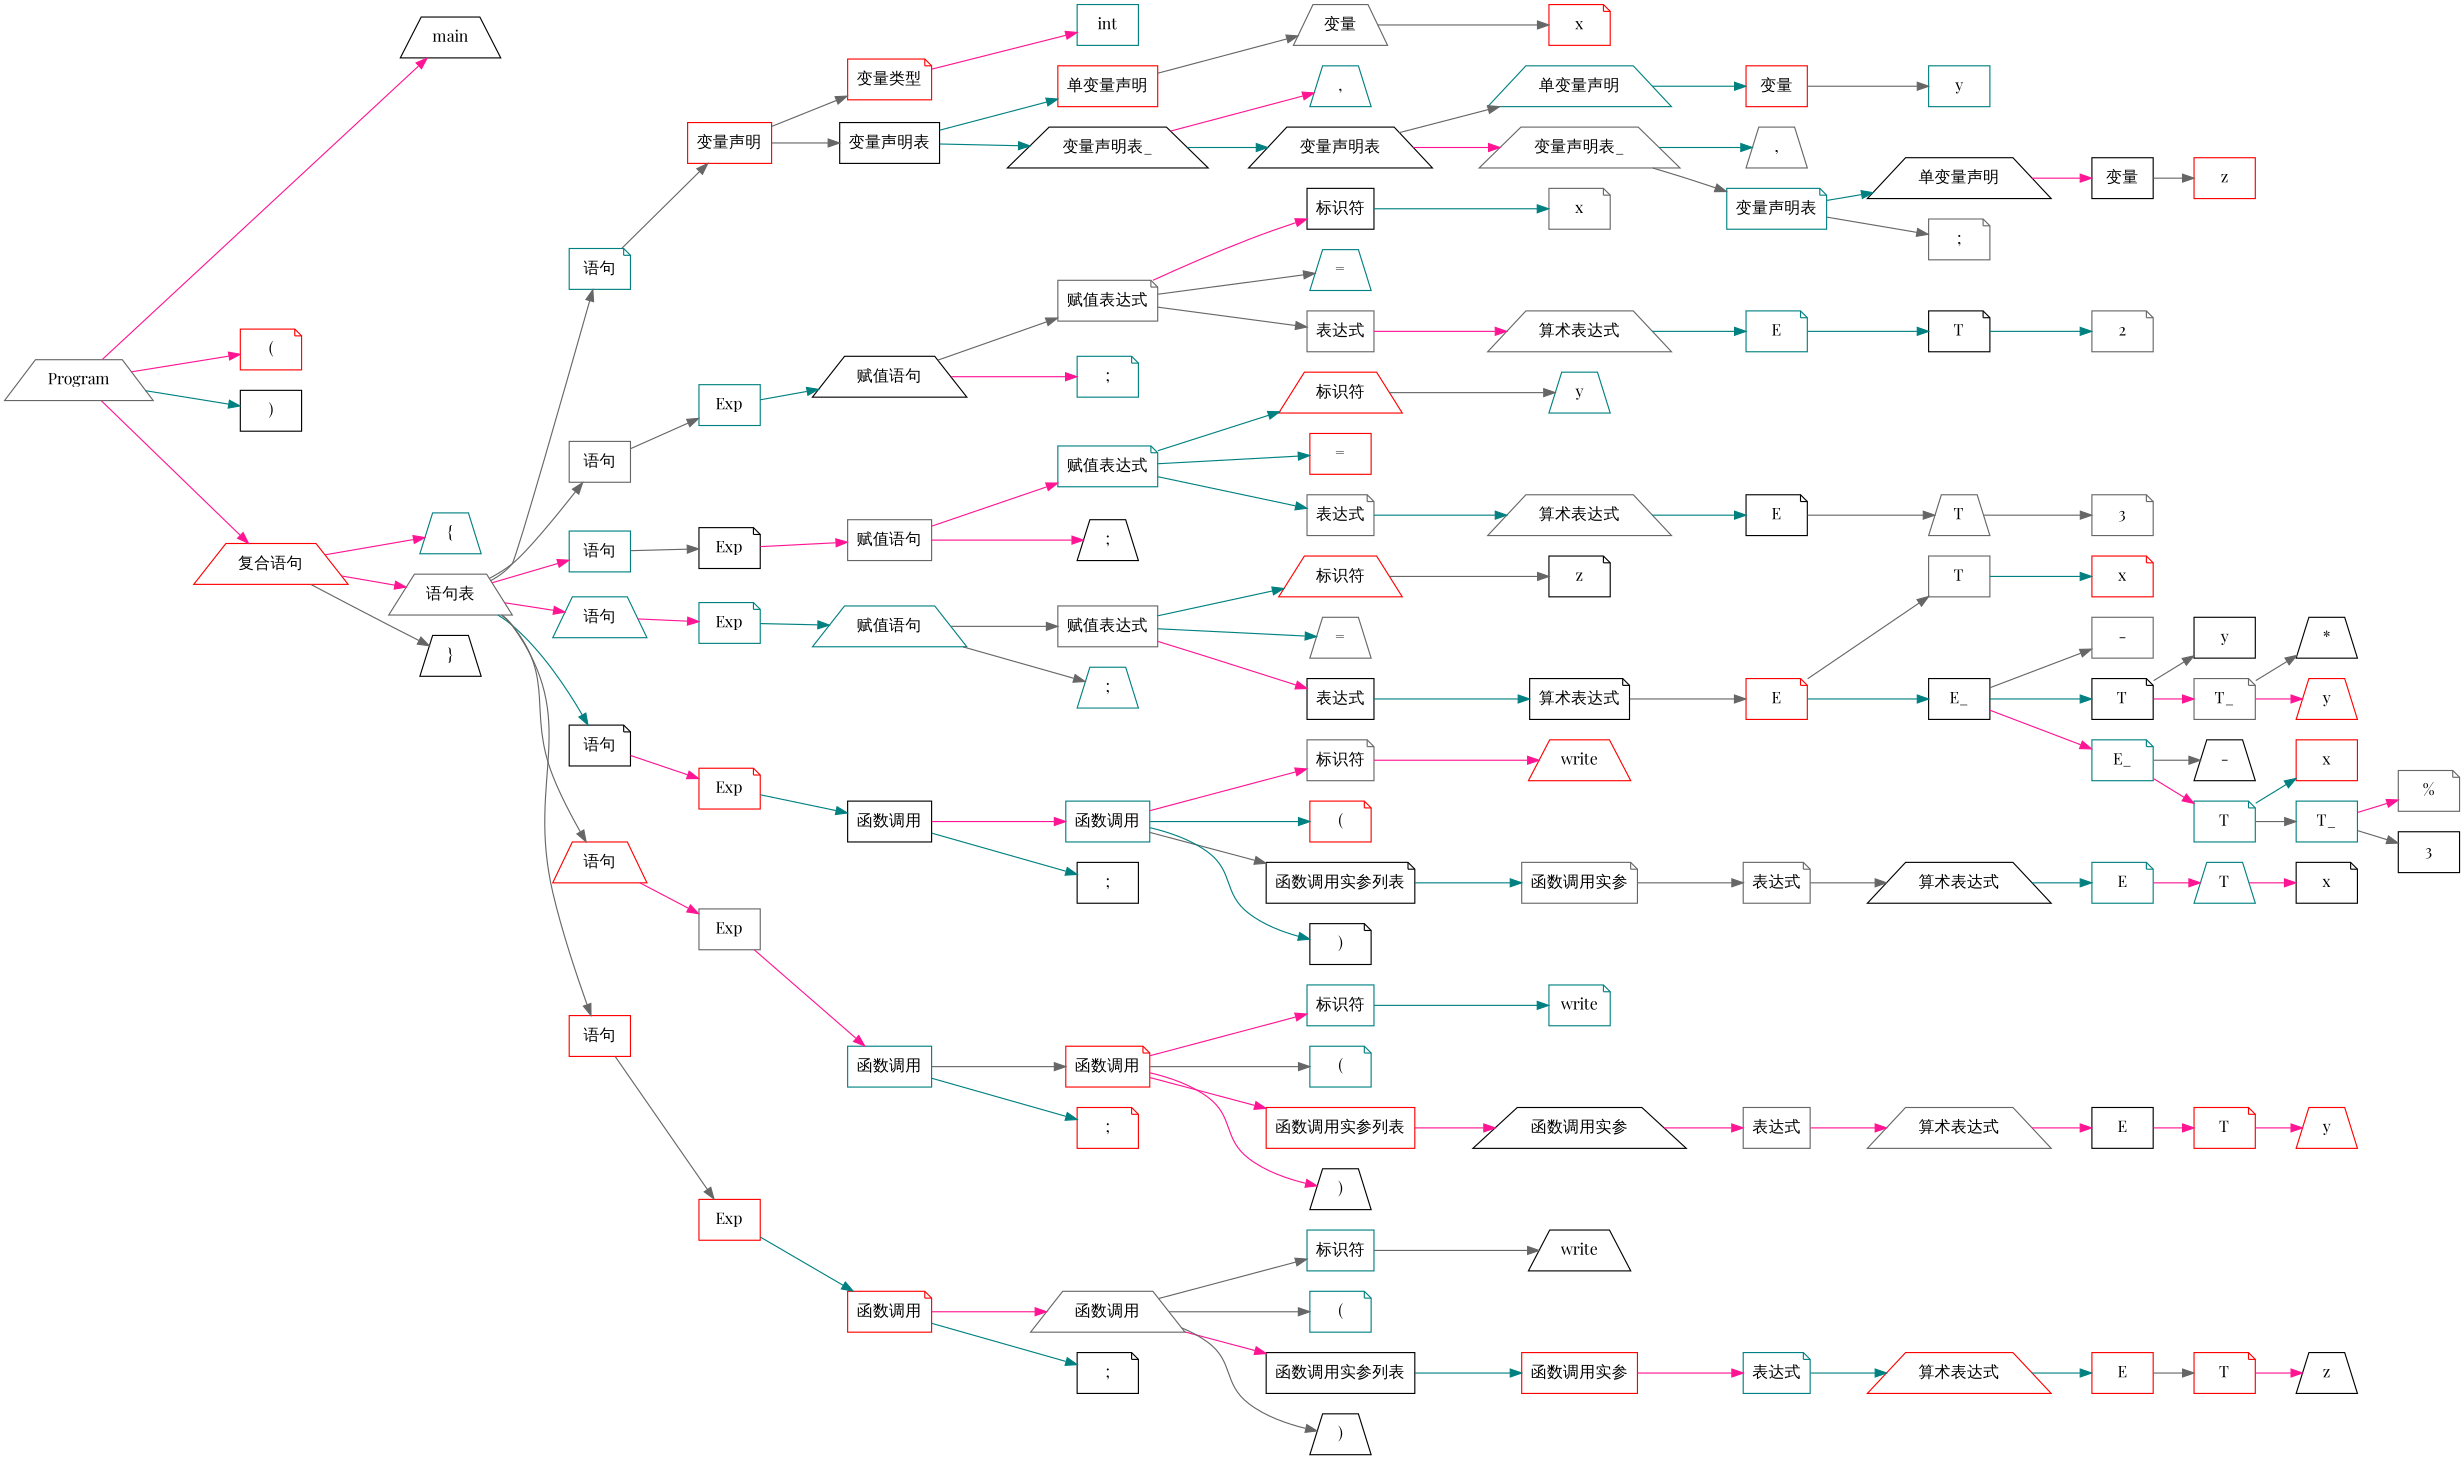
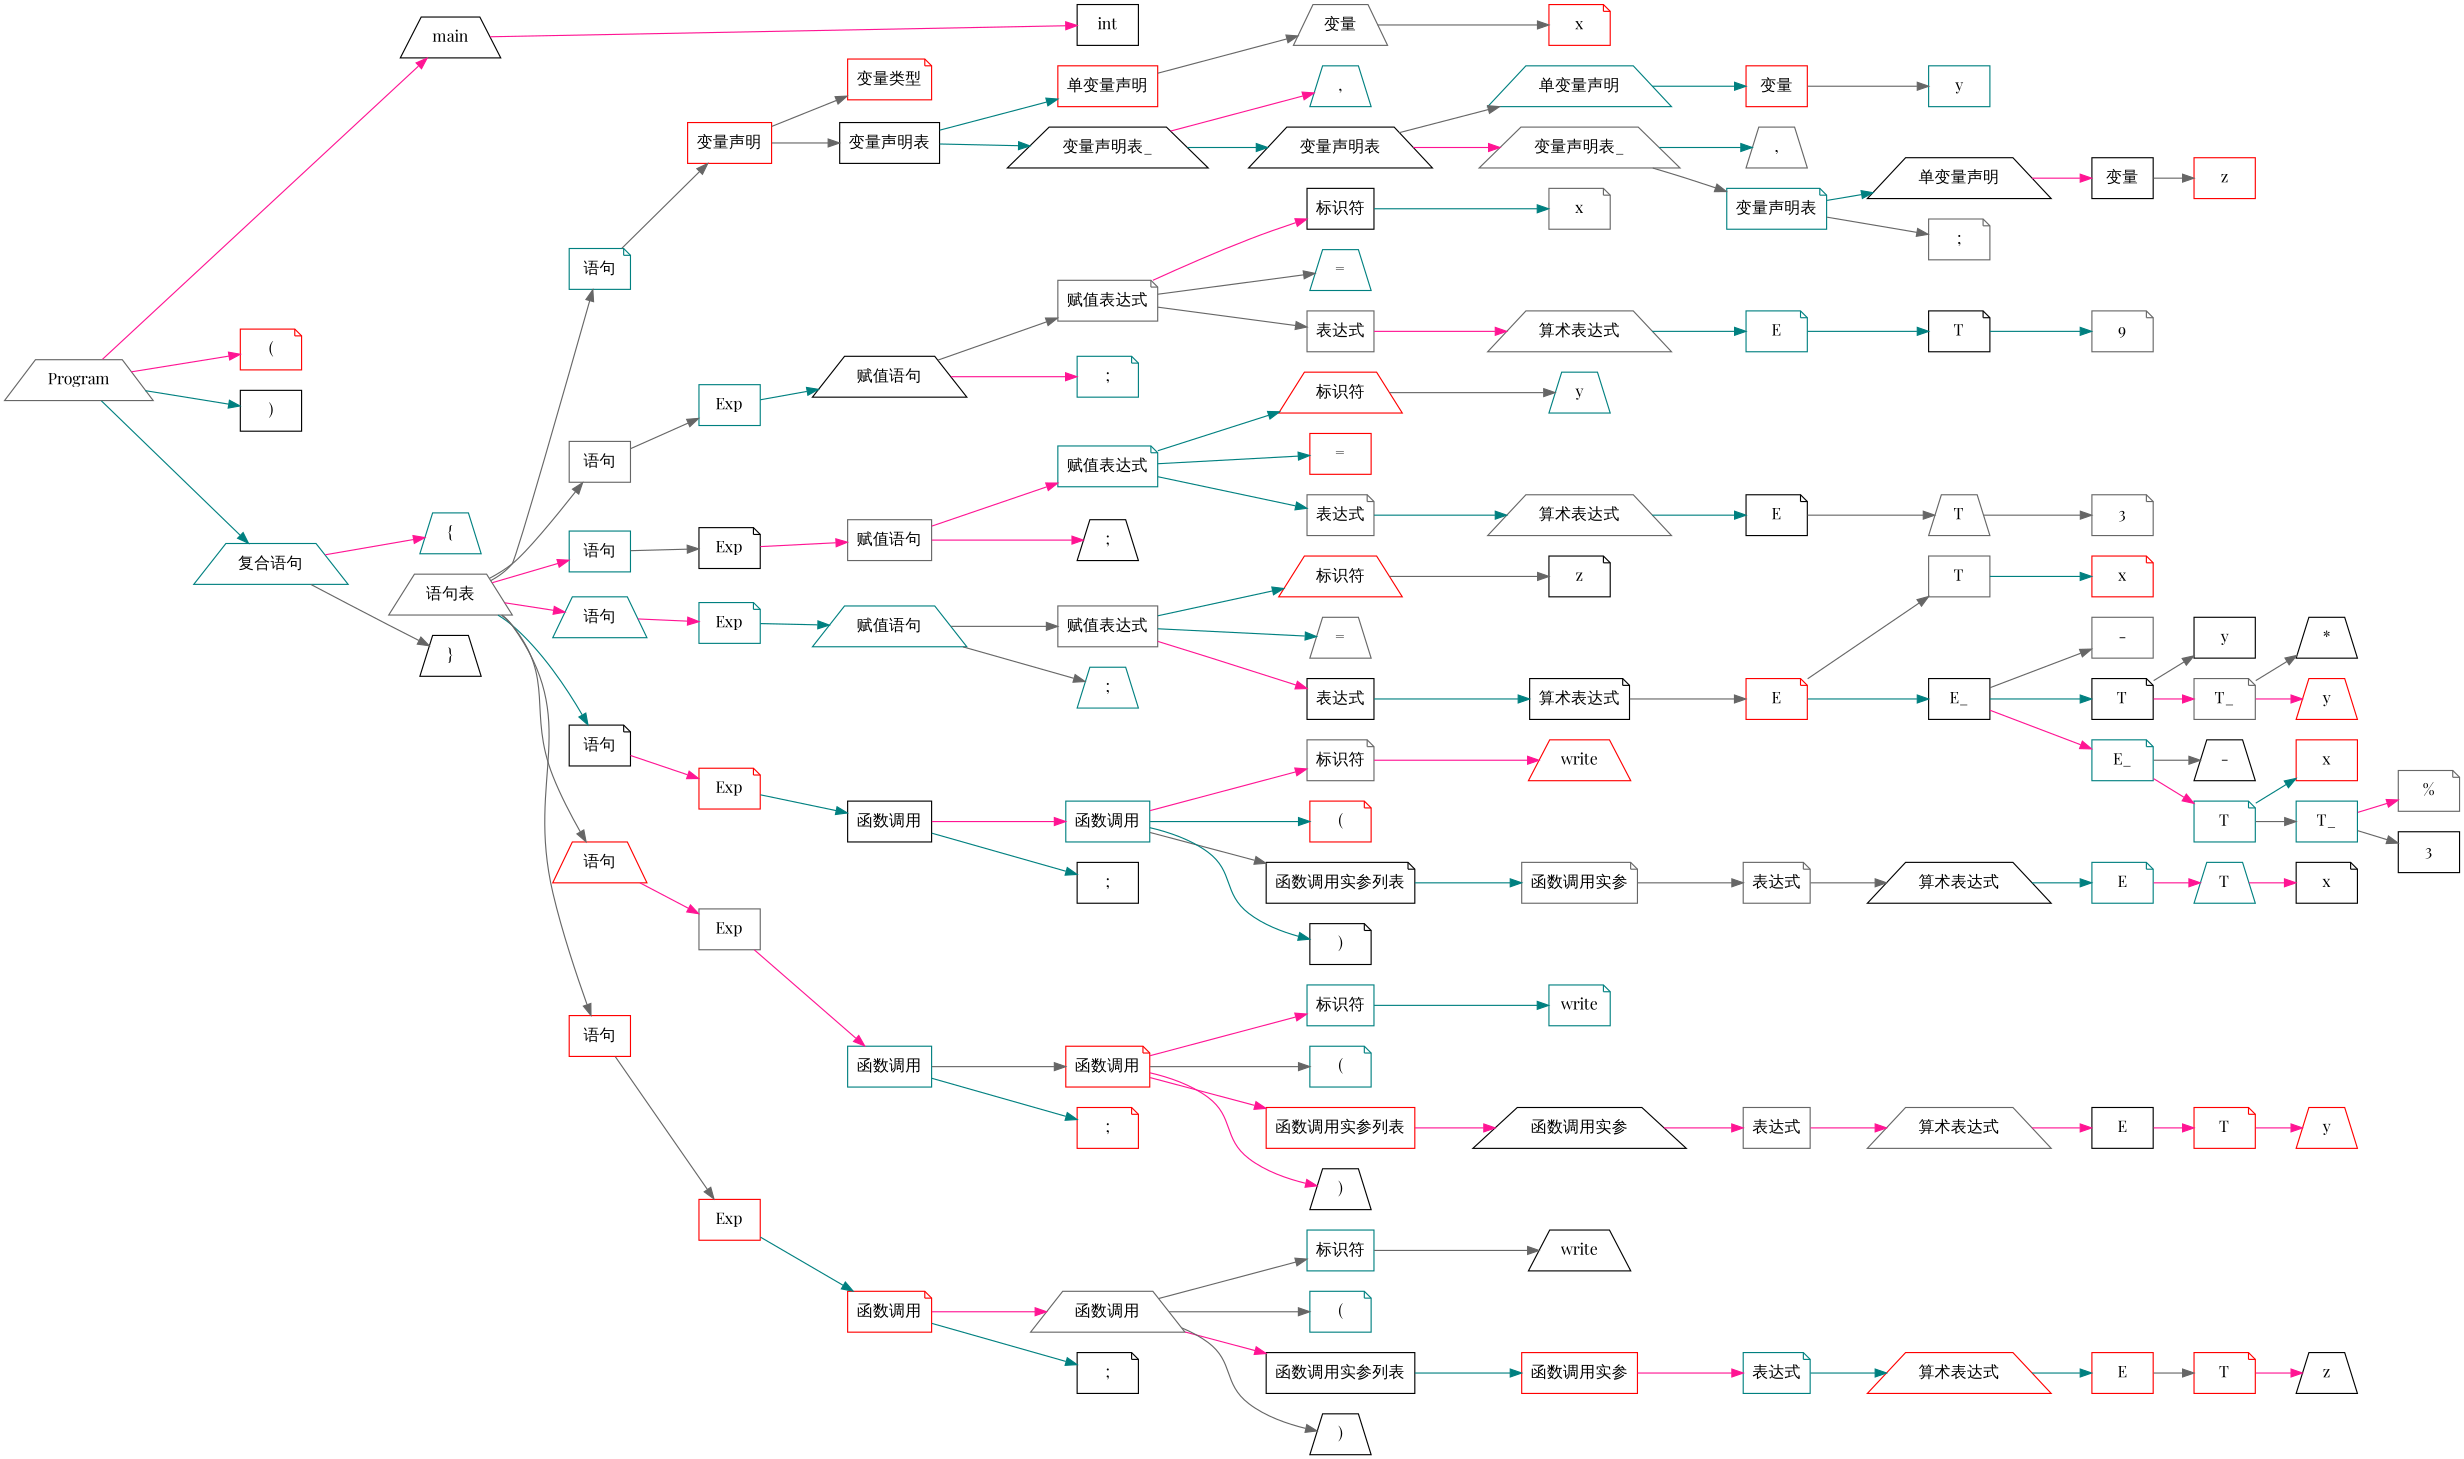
node "int": color teal -> black
edge "变量类型" -> "int": now "main" -> "int"
node "2": label "2" -> "9"
edge "Program" -> "复合语句": color deeppink -> teal
node "复合语句": color red -> teal
edge "复合语句" -> "语句表": removed
